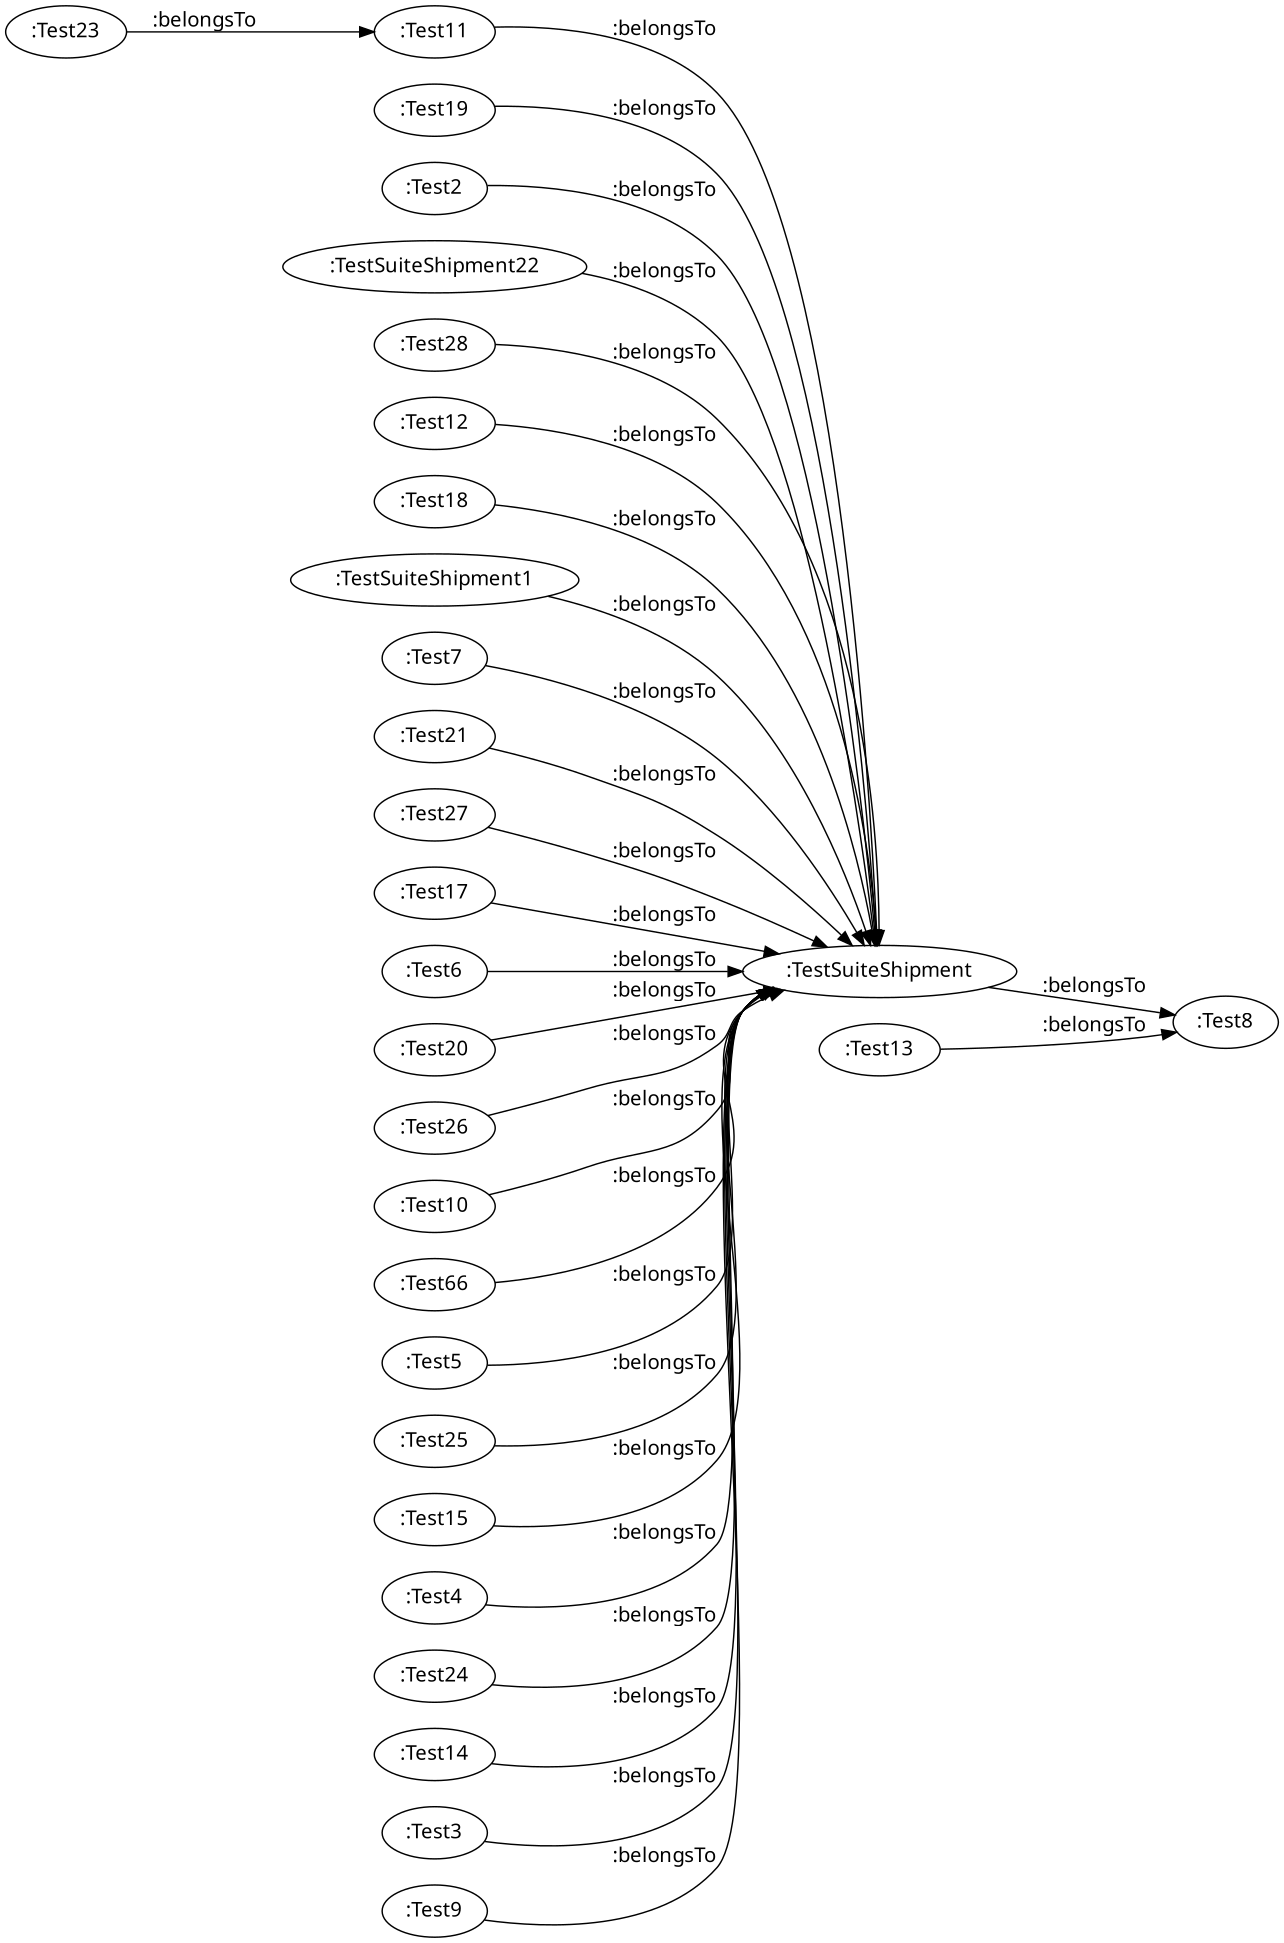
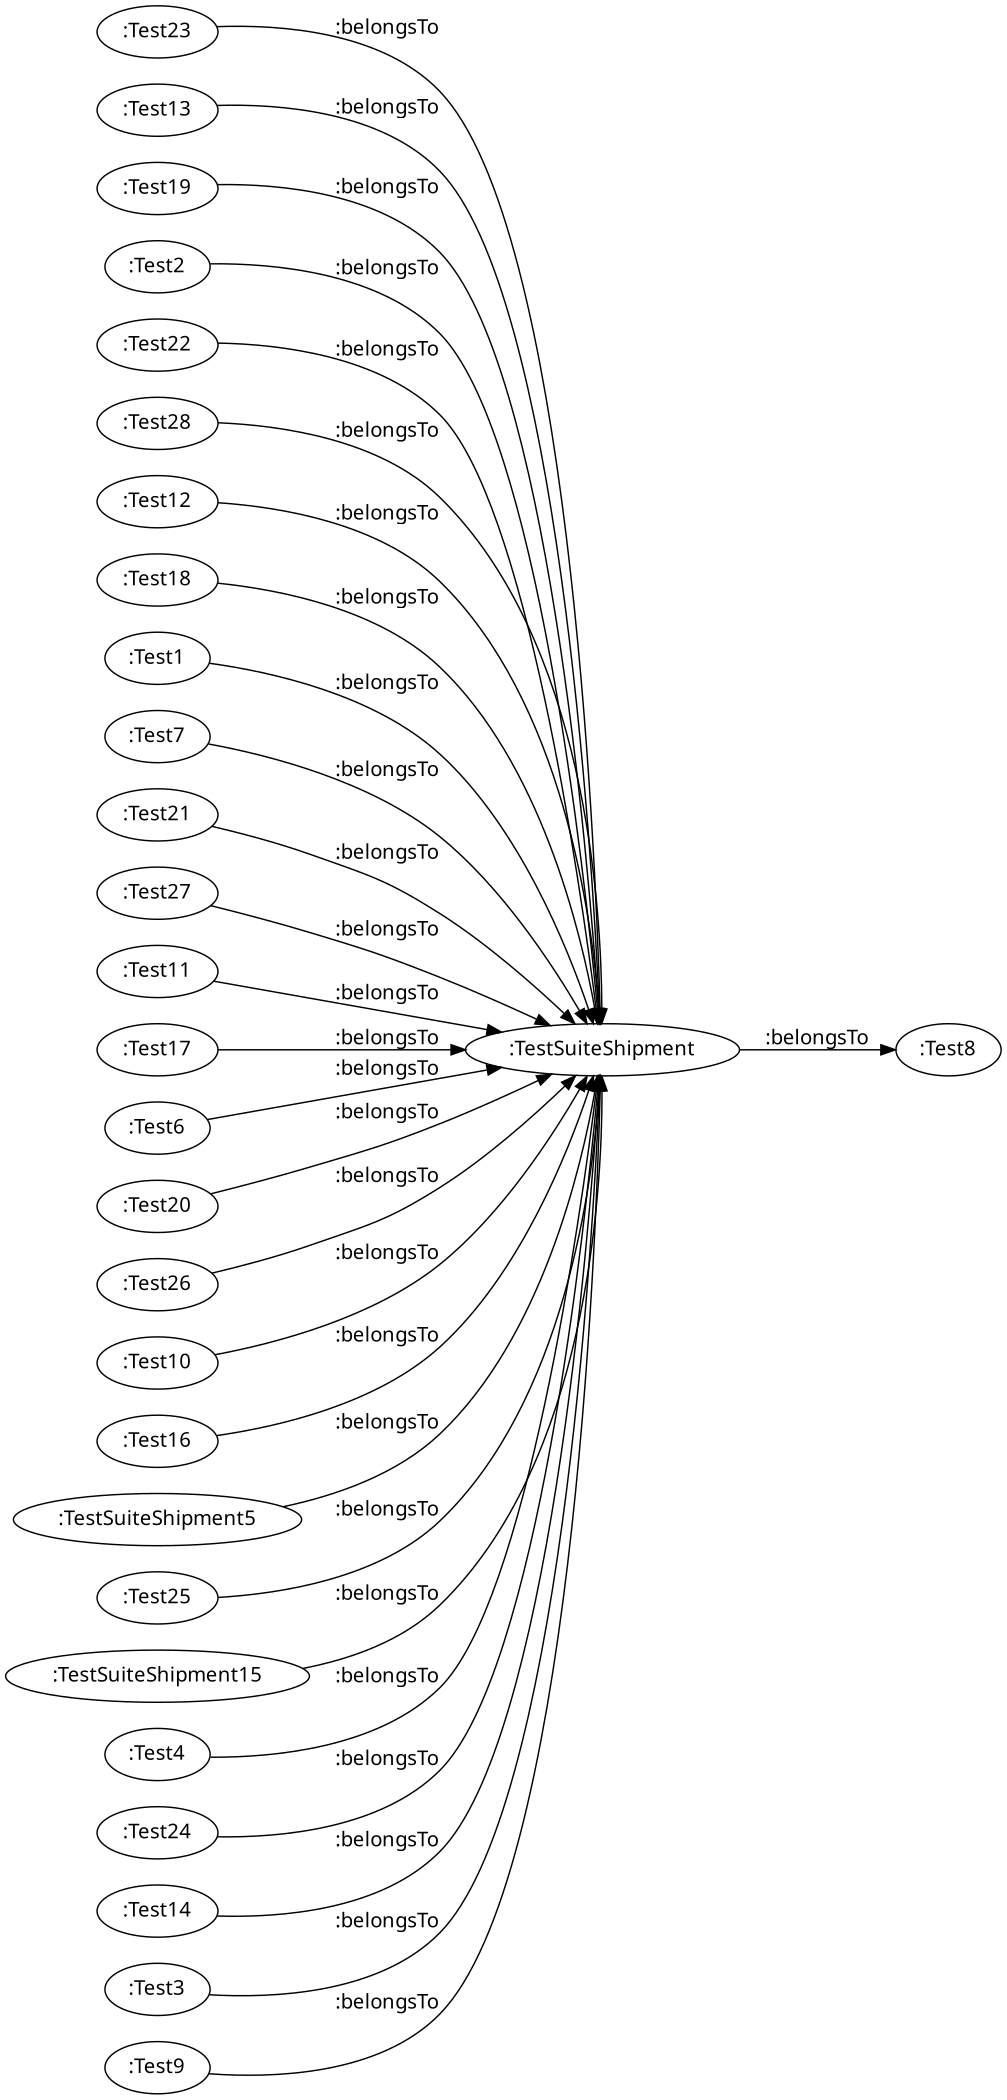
edge ":Test23" -> ":Test11": now ":Test23" -> ":TestSuiteShipment"
node ":TestSuiteShipment22": label ":TestSuiteShipment22" -> ":Test22"
node ":TestSuiteShipment1": label ":TestSuiteShipment1" -> ":Test1"
edge ":Test13" -> ":Test8": now ":Test13" -> ":TestSuiteShipment"
node ":Test66": label ":Test66" -> ":Test16"
node ":Test5": label ":Test5" -> ":TestSuiteShipment5"
node ":Test15": label ":Test15" -> ":TestSuiteShipment15"
